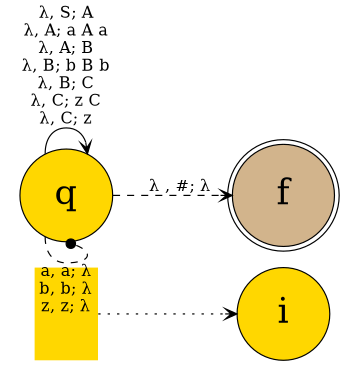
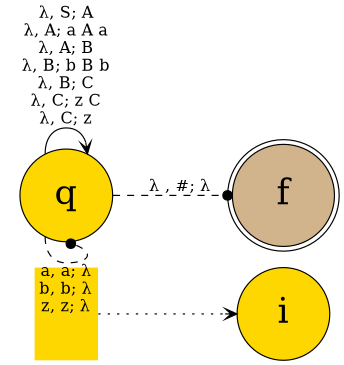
edge "q" -> "f": arrowhead vee -> dot
